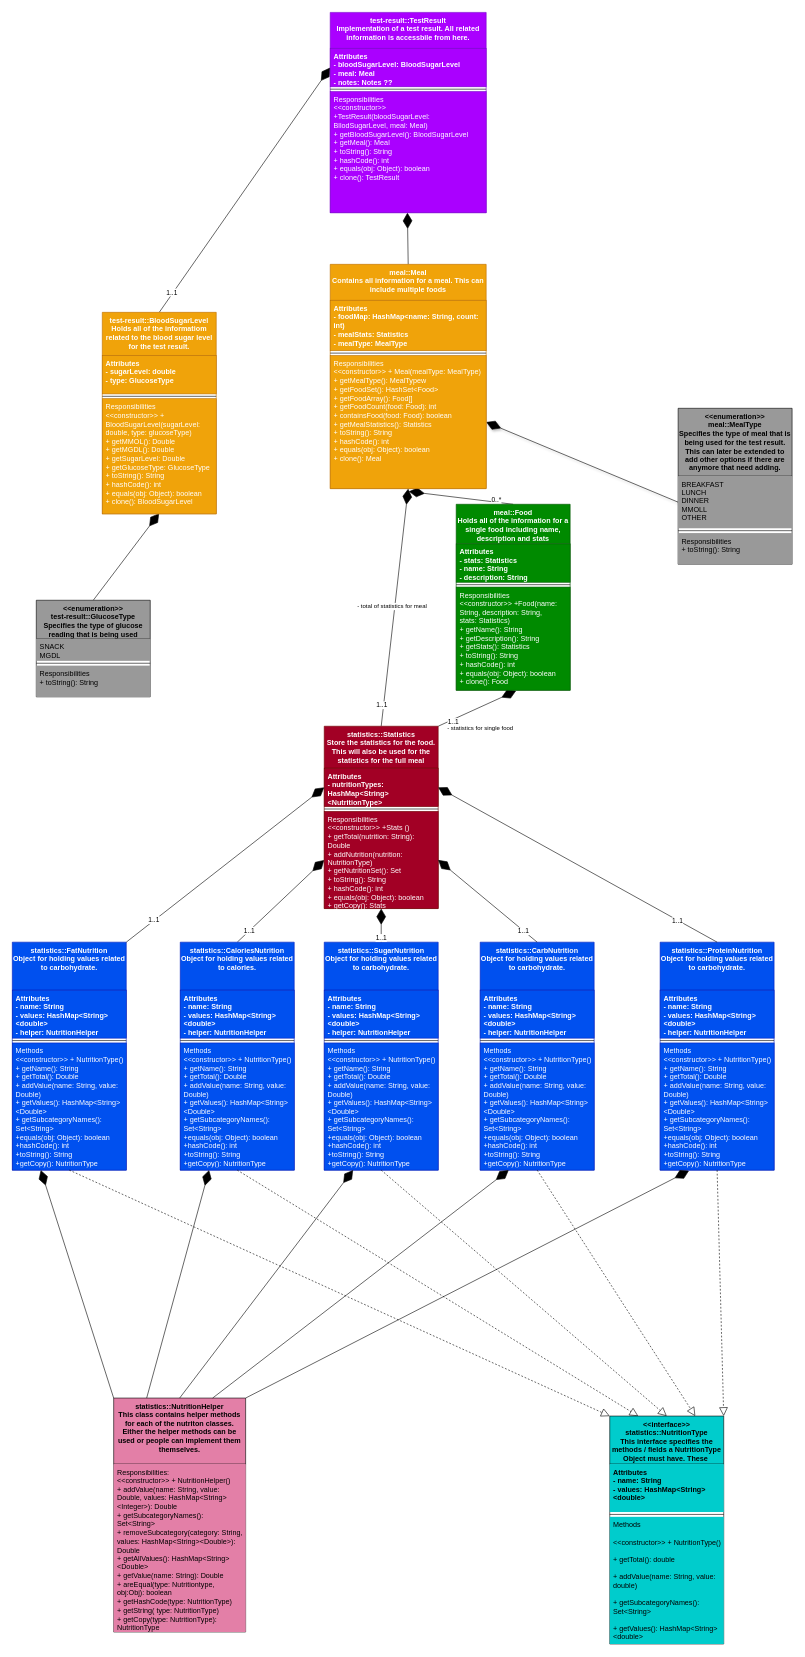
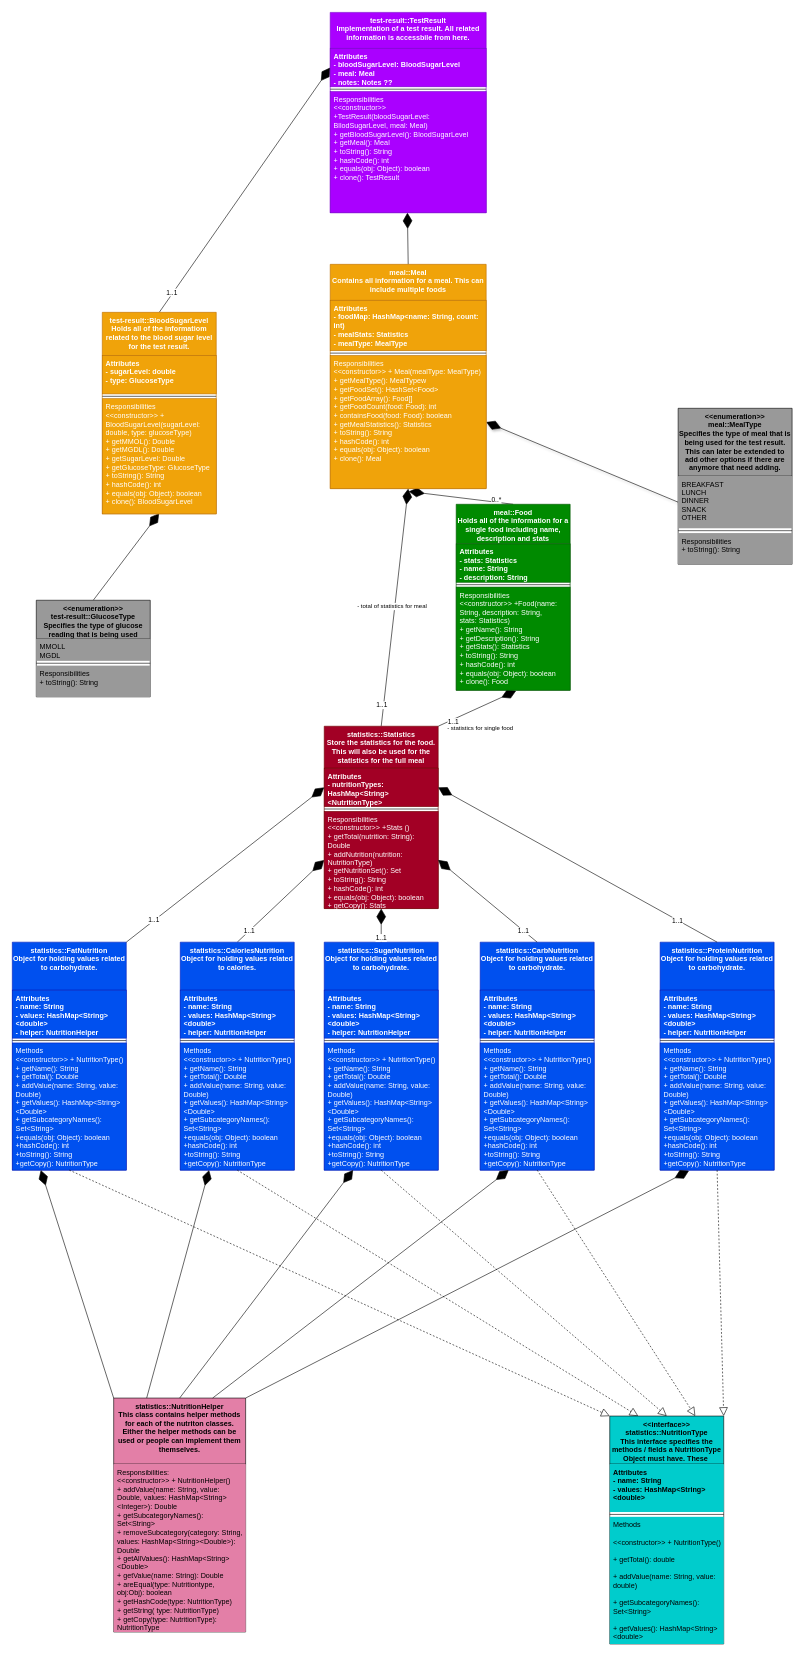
node "BREAKFAST LUNCH DINNER MMOLL OTHER": label "BREAKFAST LUNCH DINNER MMOLL OTHER" -> "BREAKFAST LUNCH DINNER SNACK OTHER"
node "SNACK MGDL": label "SNACK MGDL" -> "MMOLL MGDL"
